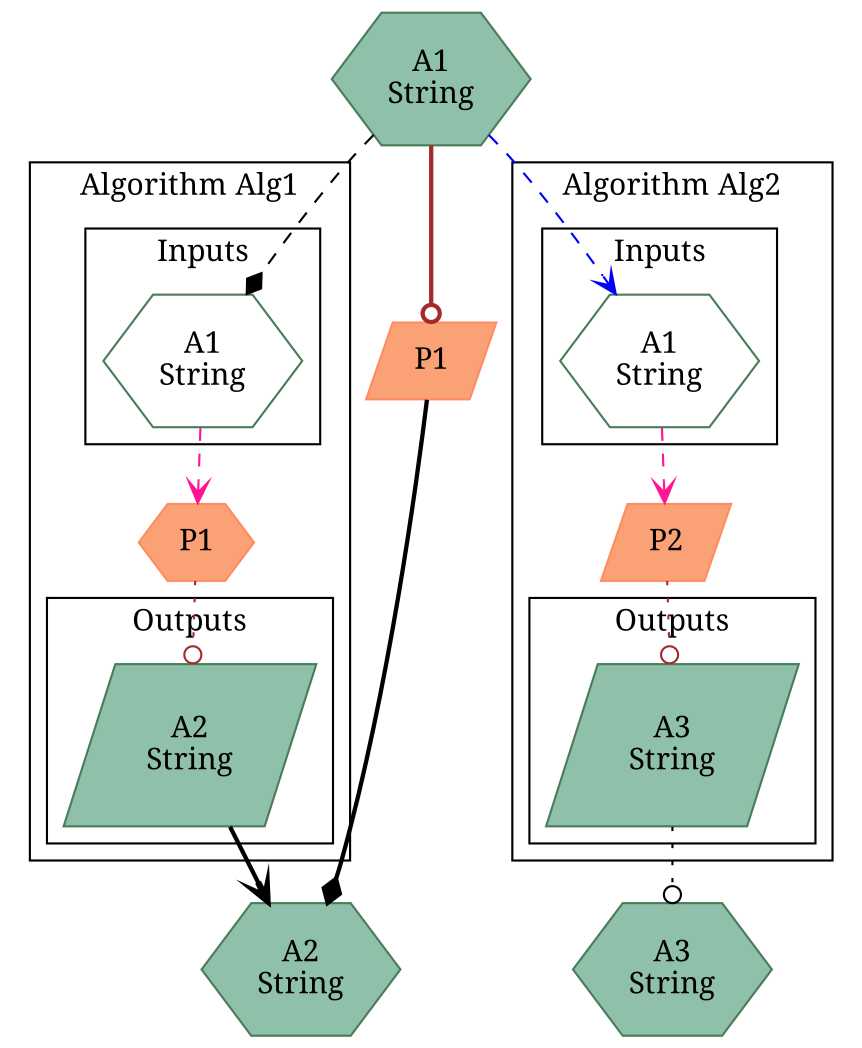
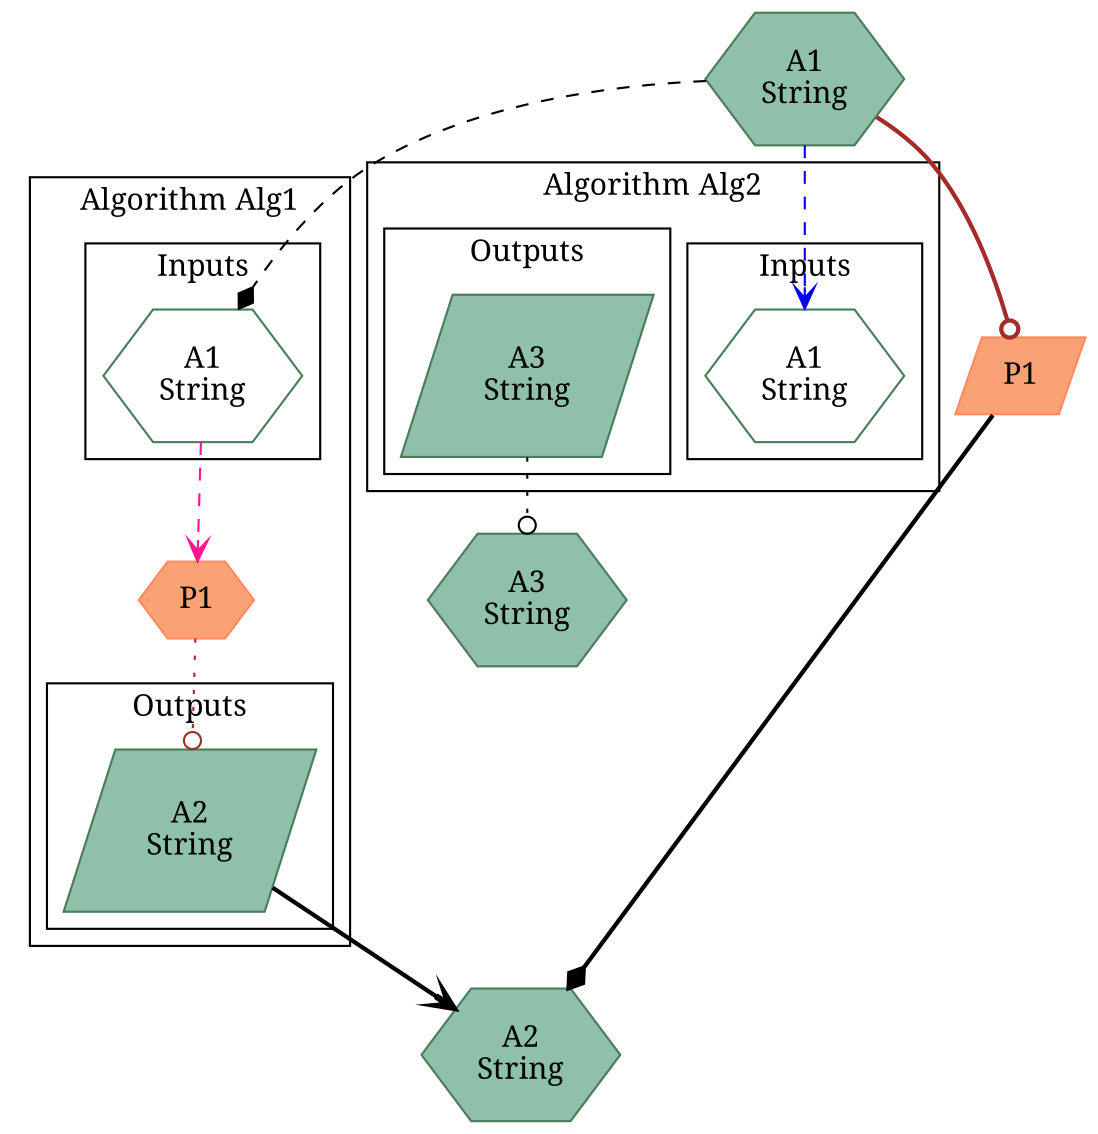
node "P2": removed
